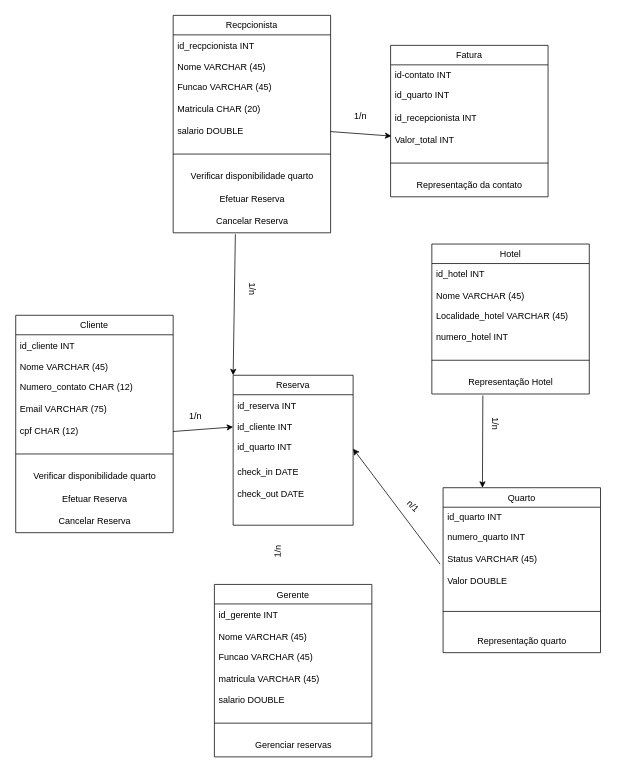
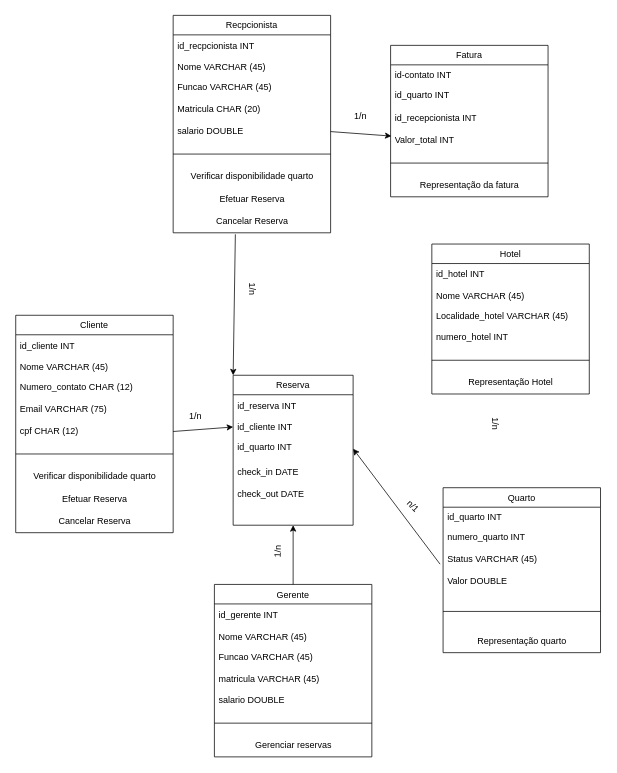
node "Representação da contato": label "Representação da contato" -> "Representação da fatura"
edge "Representação Hotel" -> "Quarto": removed
edge "Gerente" -> "Reserva": added
